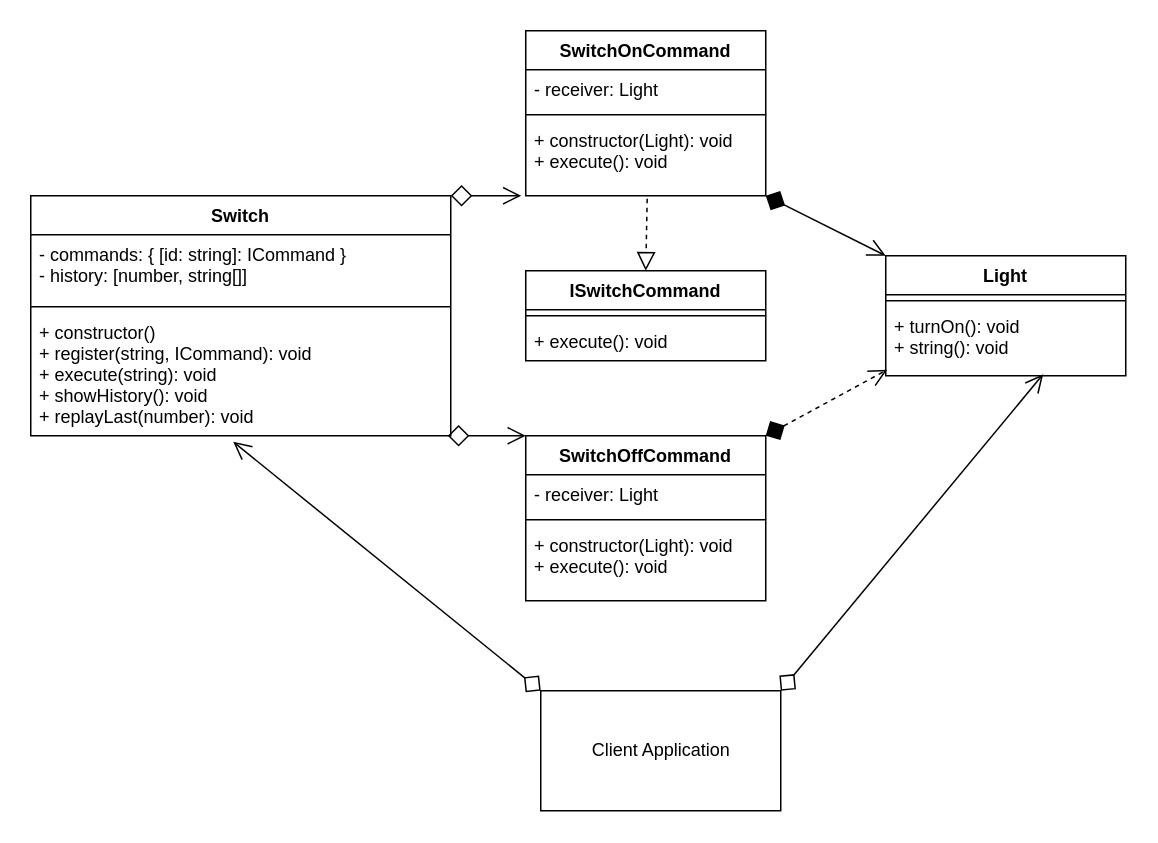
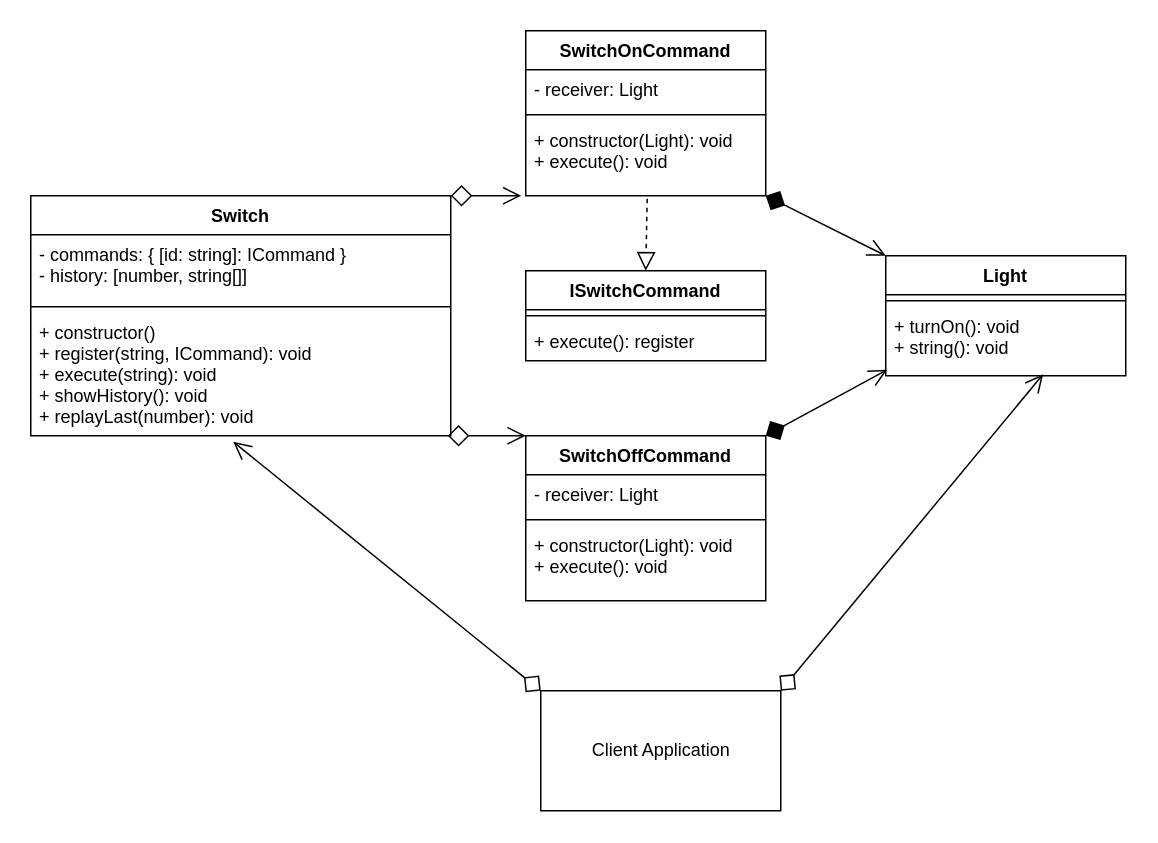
node "+ execute(): void": label "+ execute(): void" -> "+ execute(): register"
edge "+ turnOn(): void + string(): void" -- "SwitchOffCommand": style dashed -> solid
